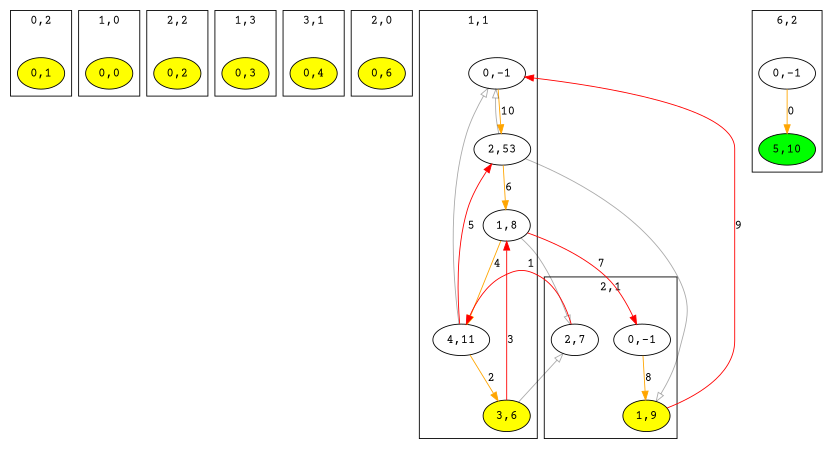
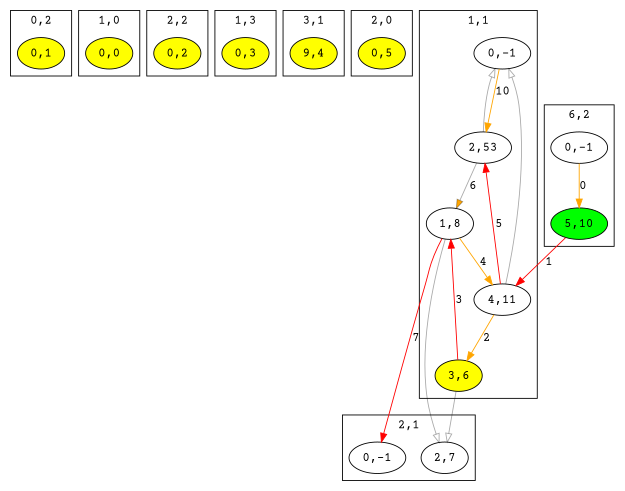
node "0,4": label "0,4" -> "9,4"
node "0,6": label "0,6" -> "0,5"
edge "2,53" -> "1,8": color orange -> #00000055
edge "2,7" -> "4,11": now "5,10" -> "4,11"
node "1,9": removed
